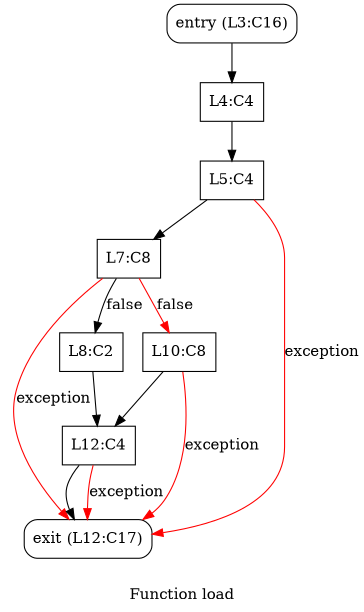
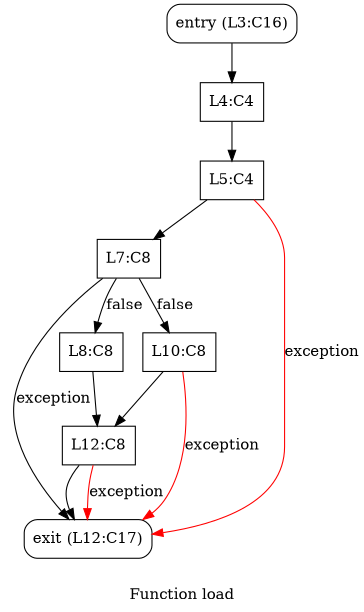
edge "L7:C8" -> "L10:C8": color red -> black
node "L8:C2": label "L8:C2" -> "L8:C8"
edge "L7:C8" -> "exit (L12:C17)": color red -> black
node "L12:C4": label "L12:C4" -> "L12:C8"
